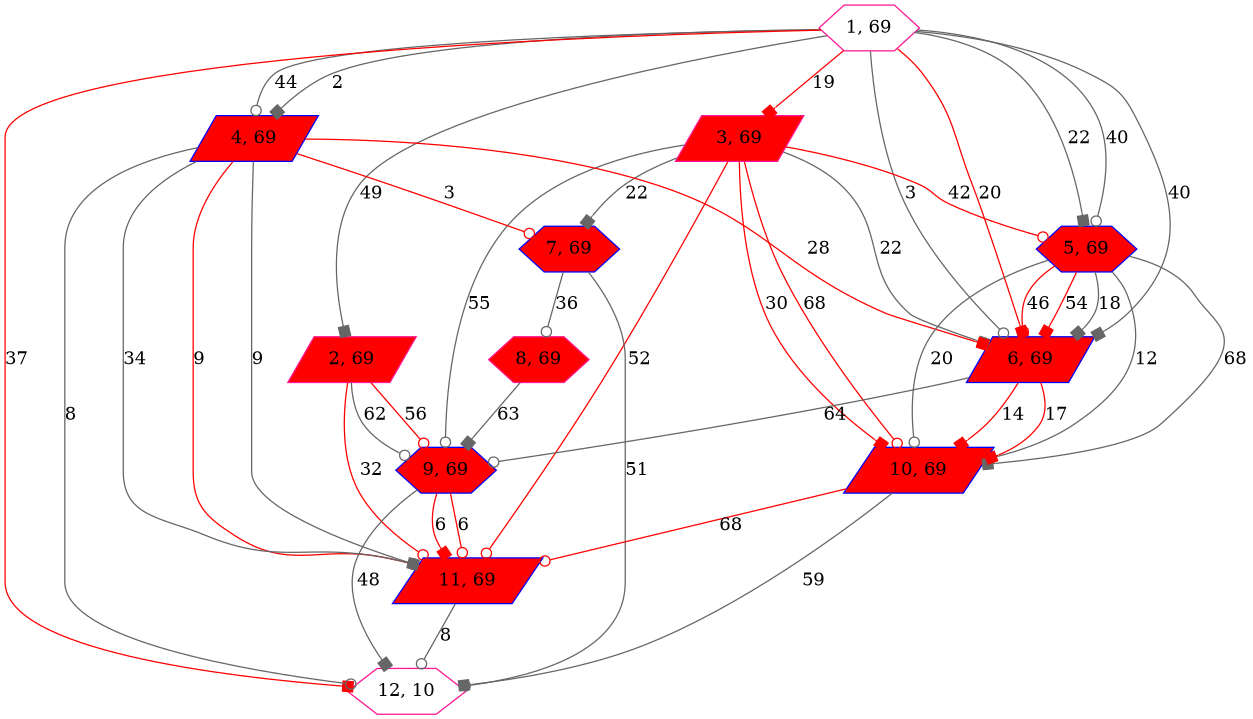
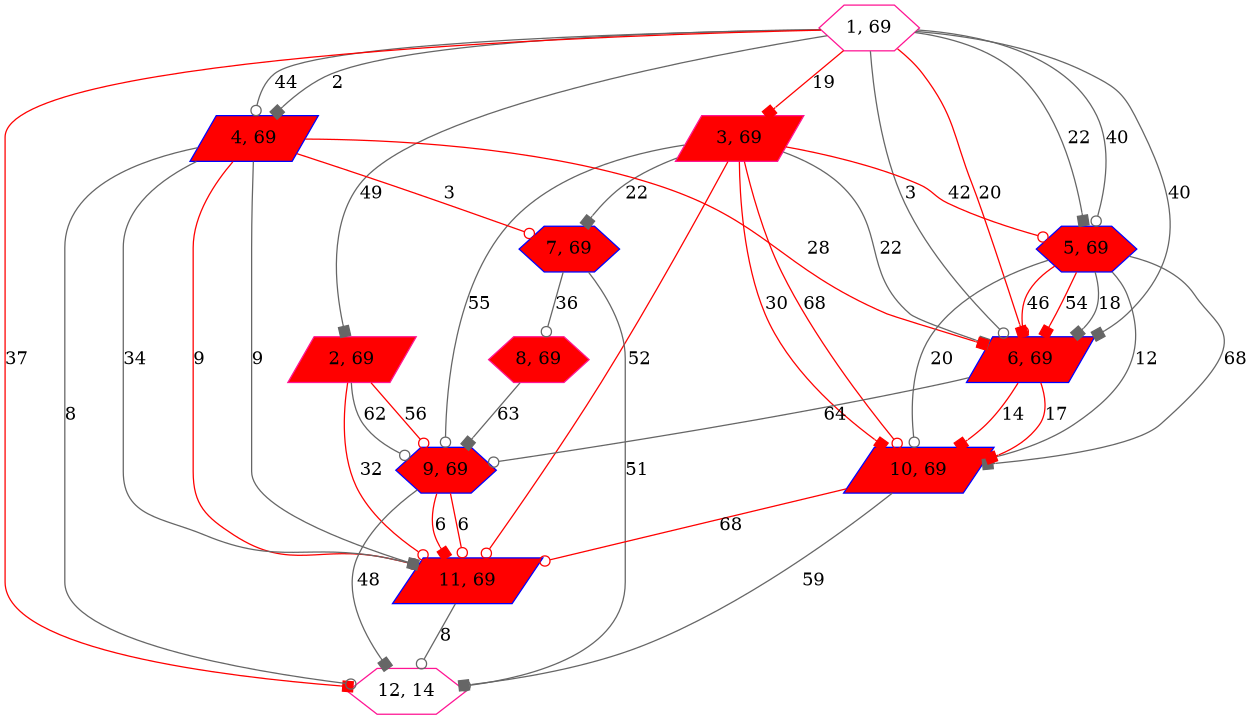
node "12, 10": label "12, 10" -> "12, 14"
